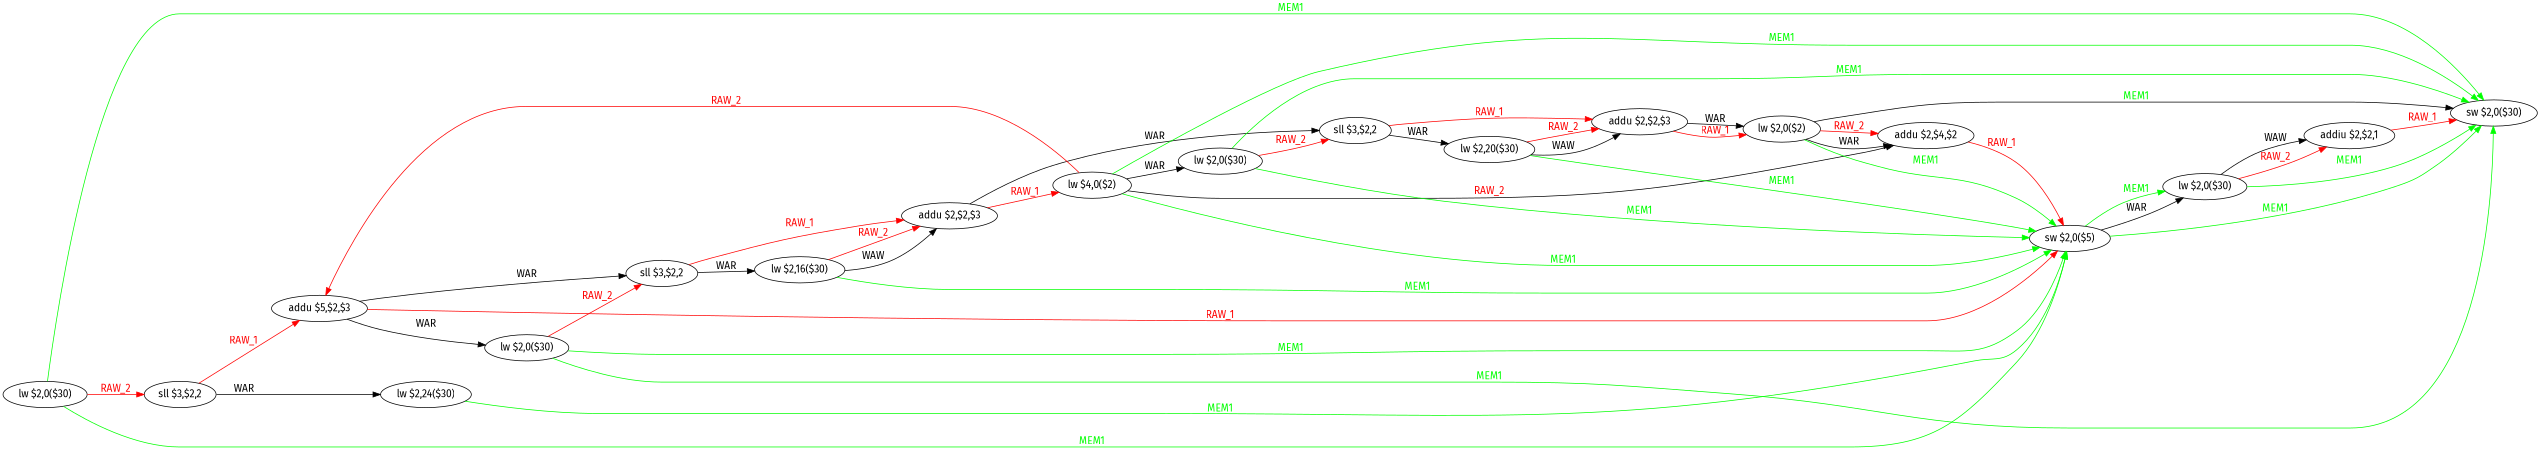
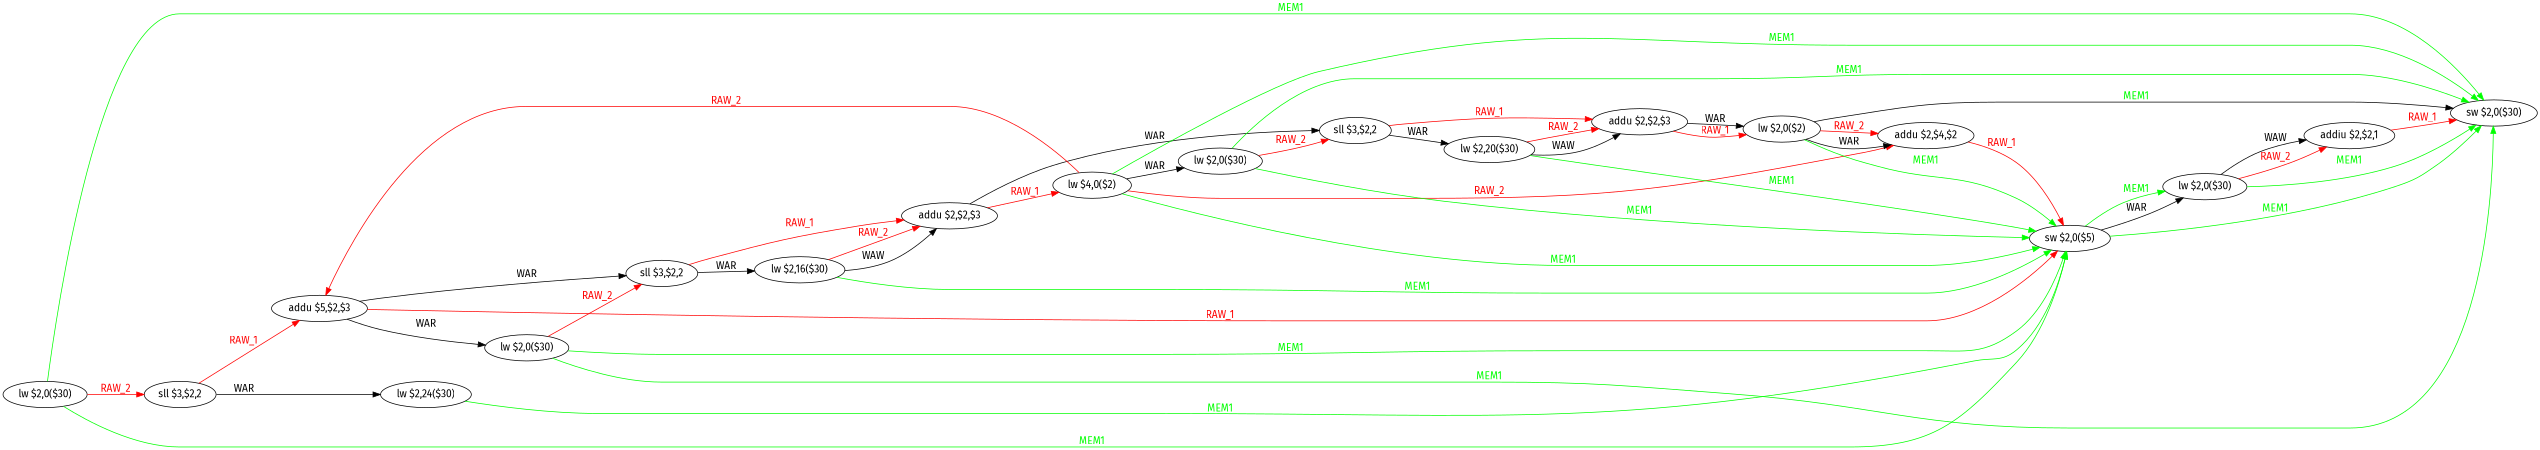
edge "lw $4,0($2)" -> "addu $2,$4,$2": color black -> red
